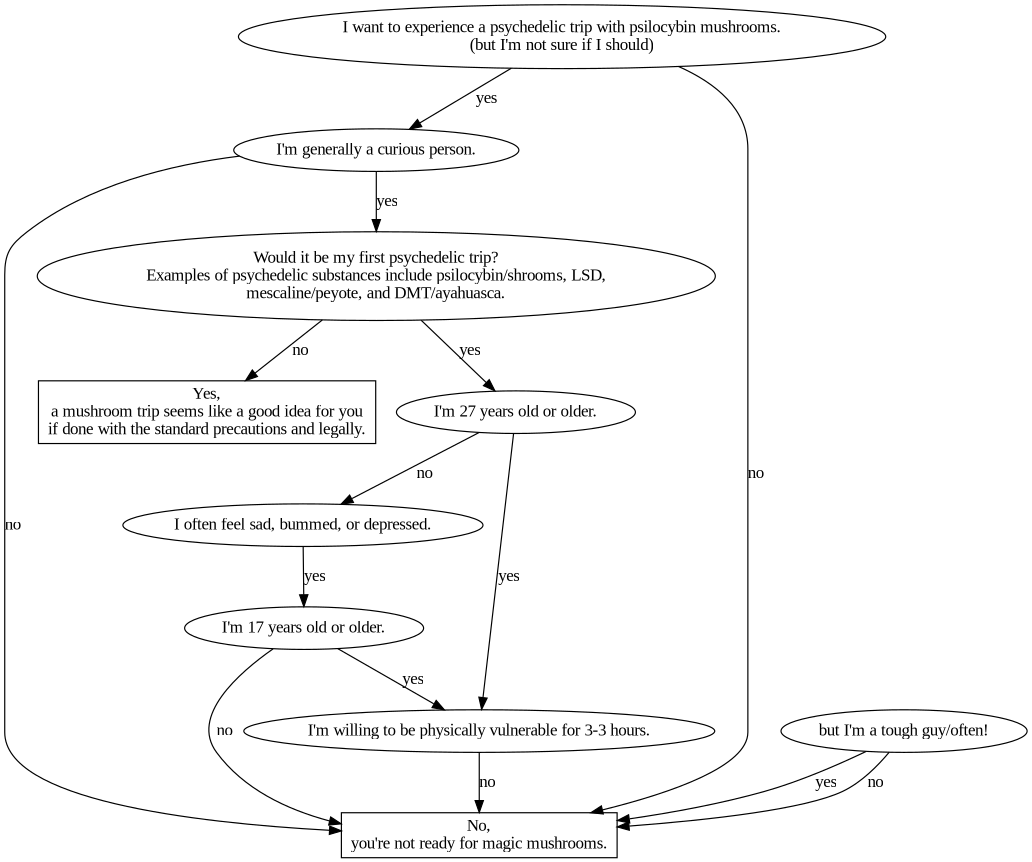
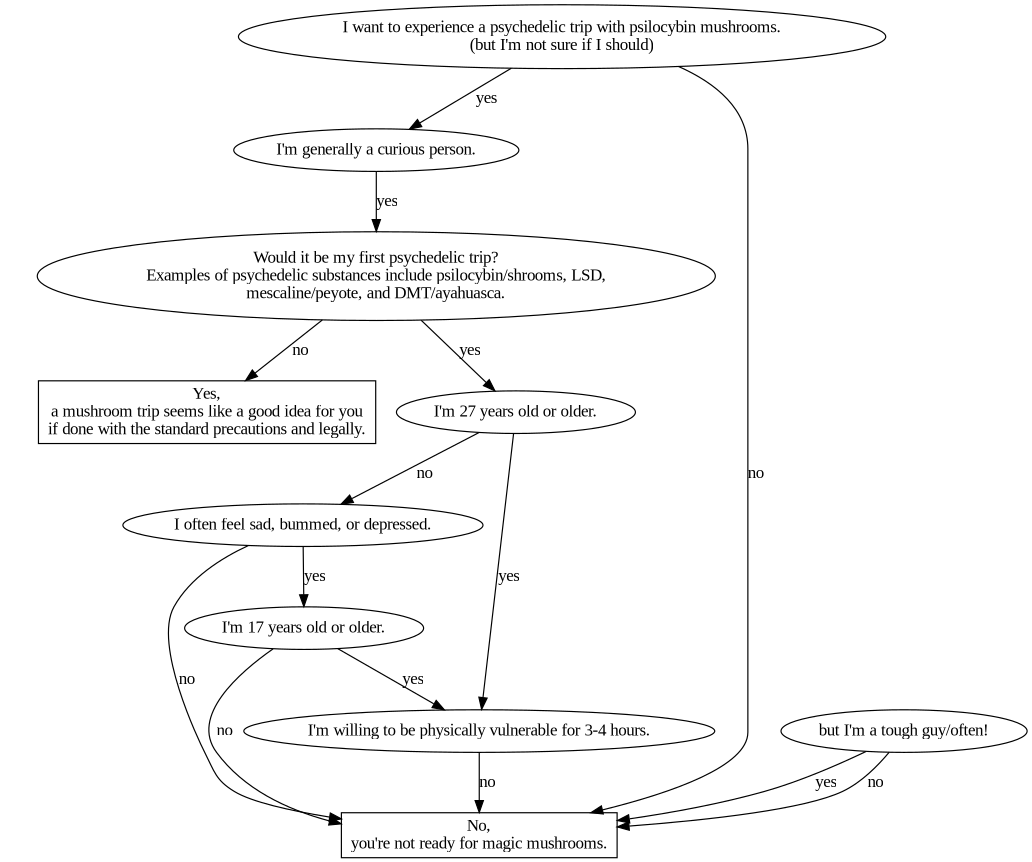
edge "I'm generally a curious person." -> "No, you're not ready for magic mushrooms.": now "I often feel sad, bummed, or depressed." -> "No, you're not ready for magic mushrooms."
node "I'm willing to be physically vulnerable for 3-3 hours.": label "I'm willing to be physically vulnerable for 3-3 hours." -> "I'm willing to be physically vulnerable for 3-4 hours."
